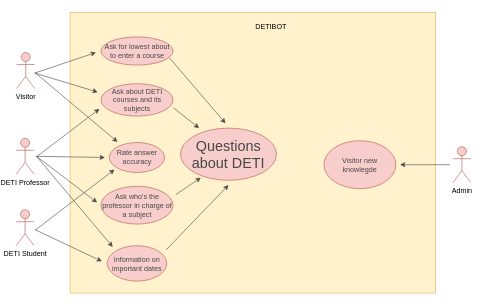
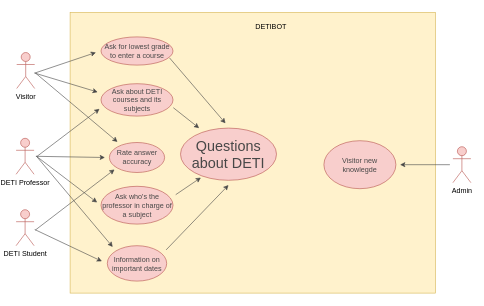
node "Ask for lowest about to enter a course": label "Ask for lowest about to enter a course" -> "Ask for lowest grade to enter a course"
